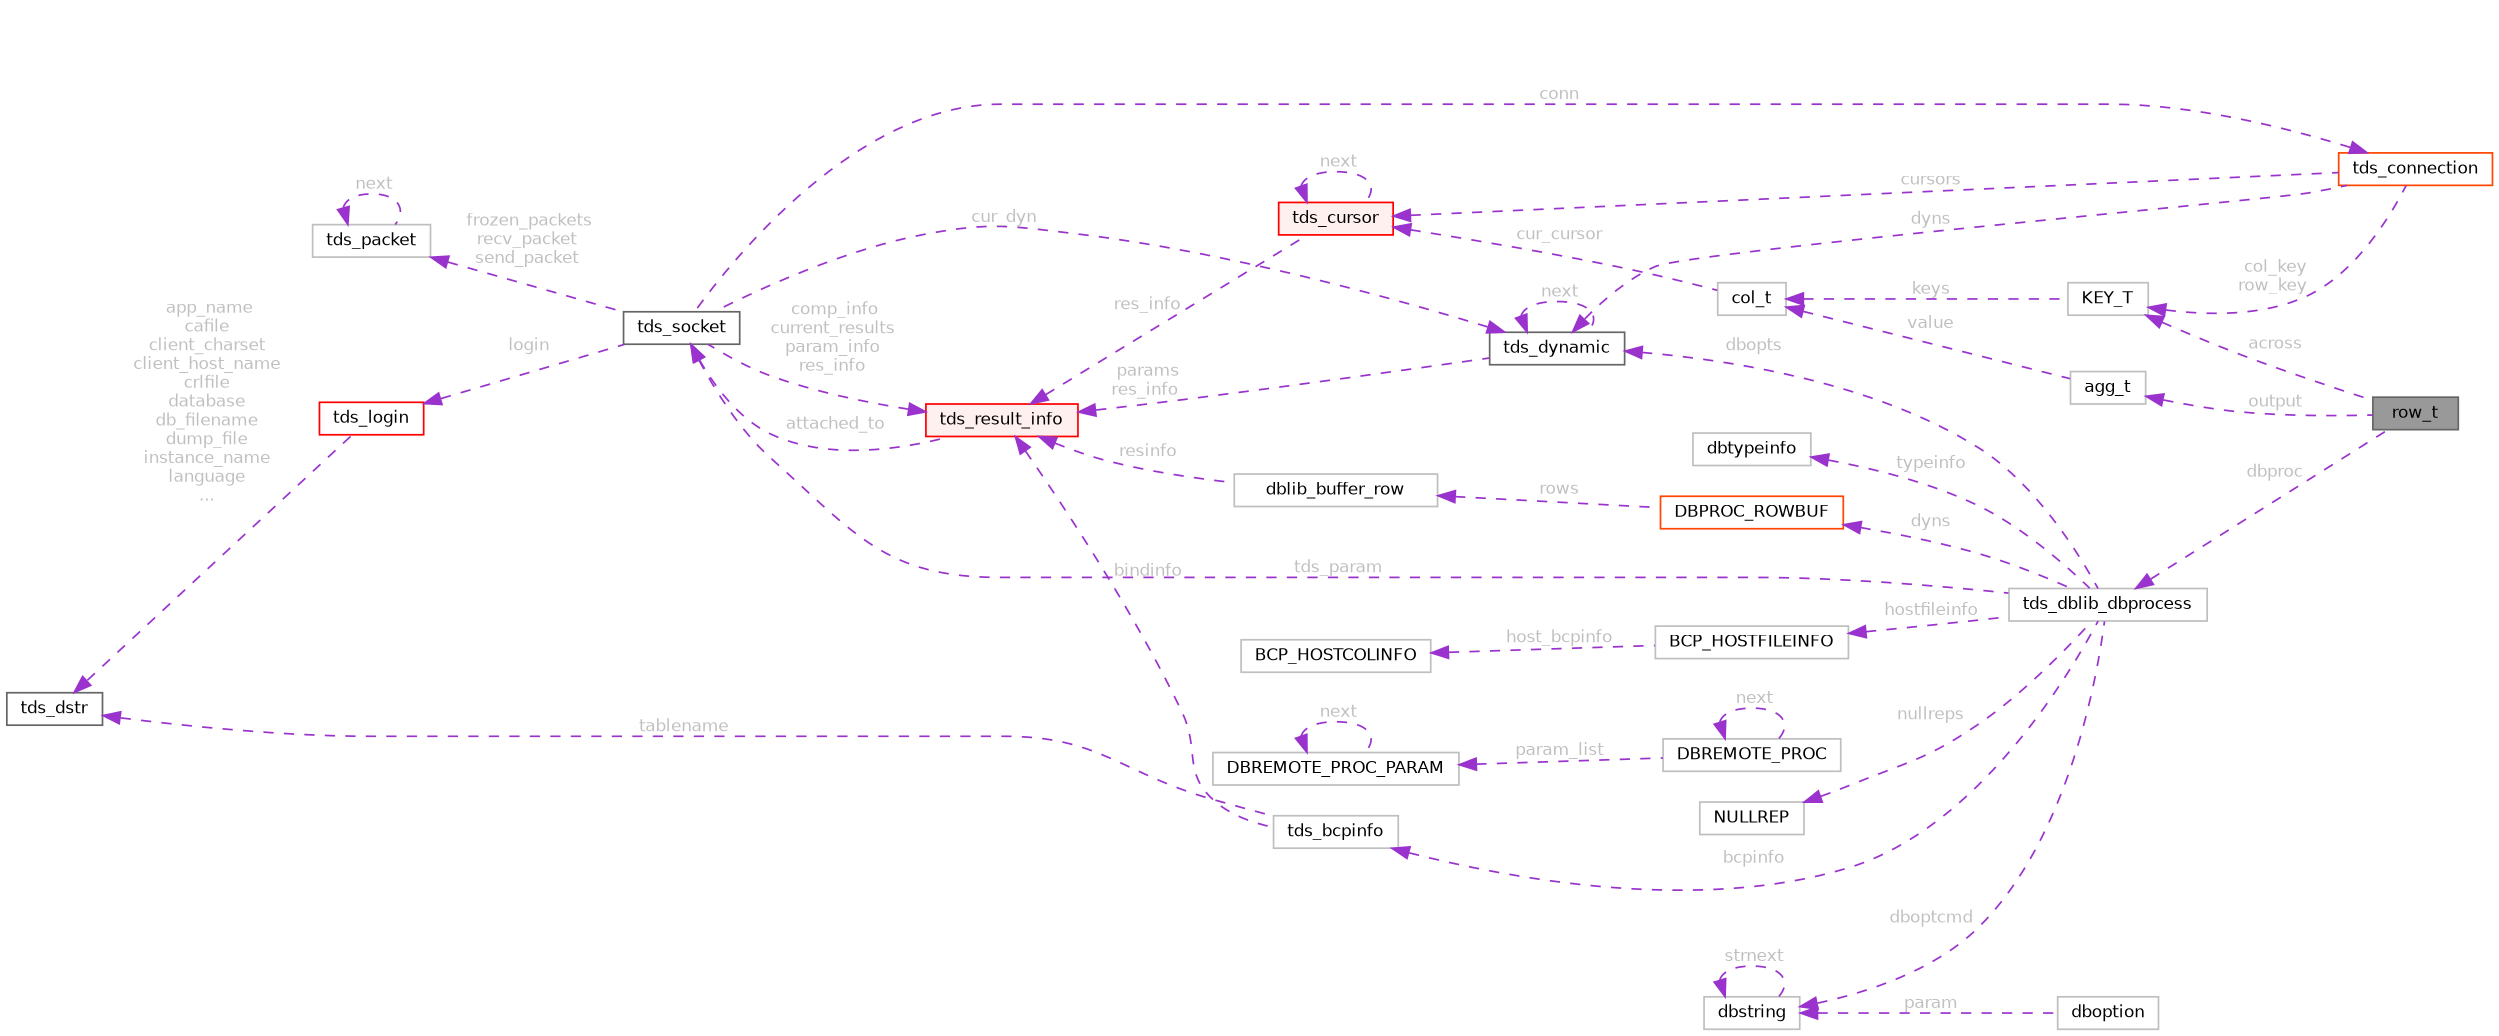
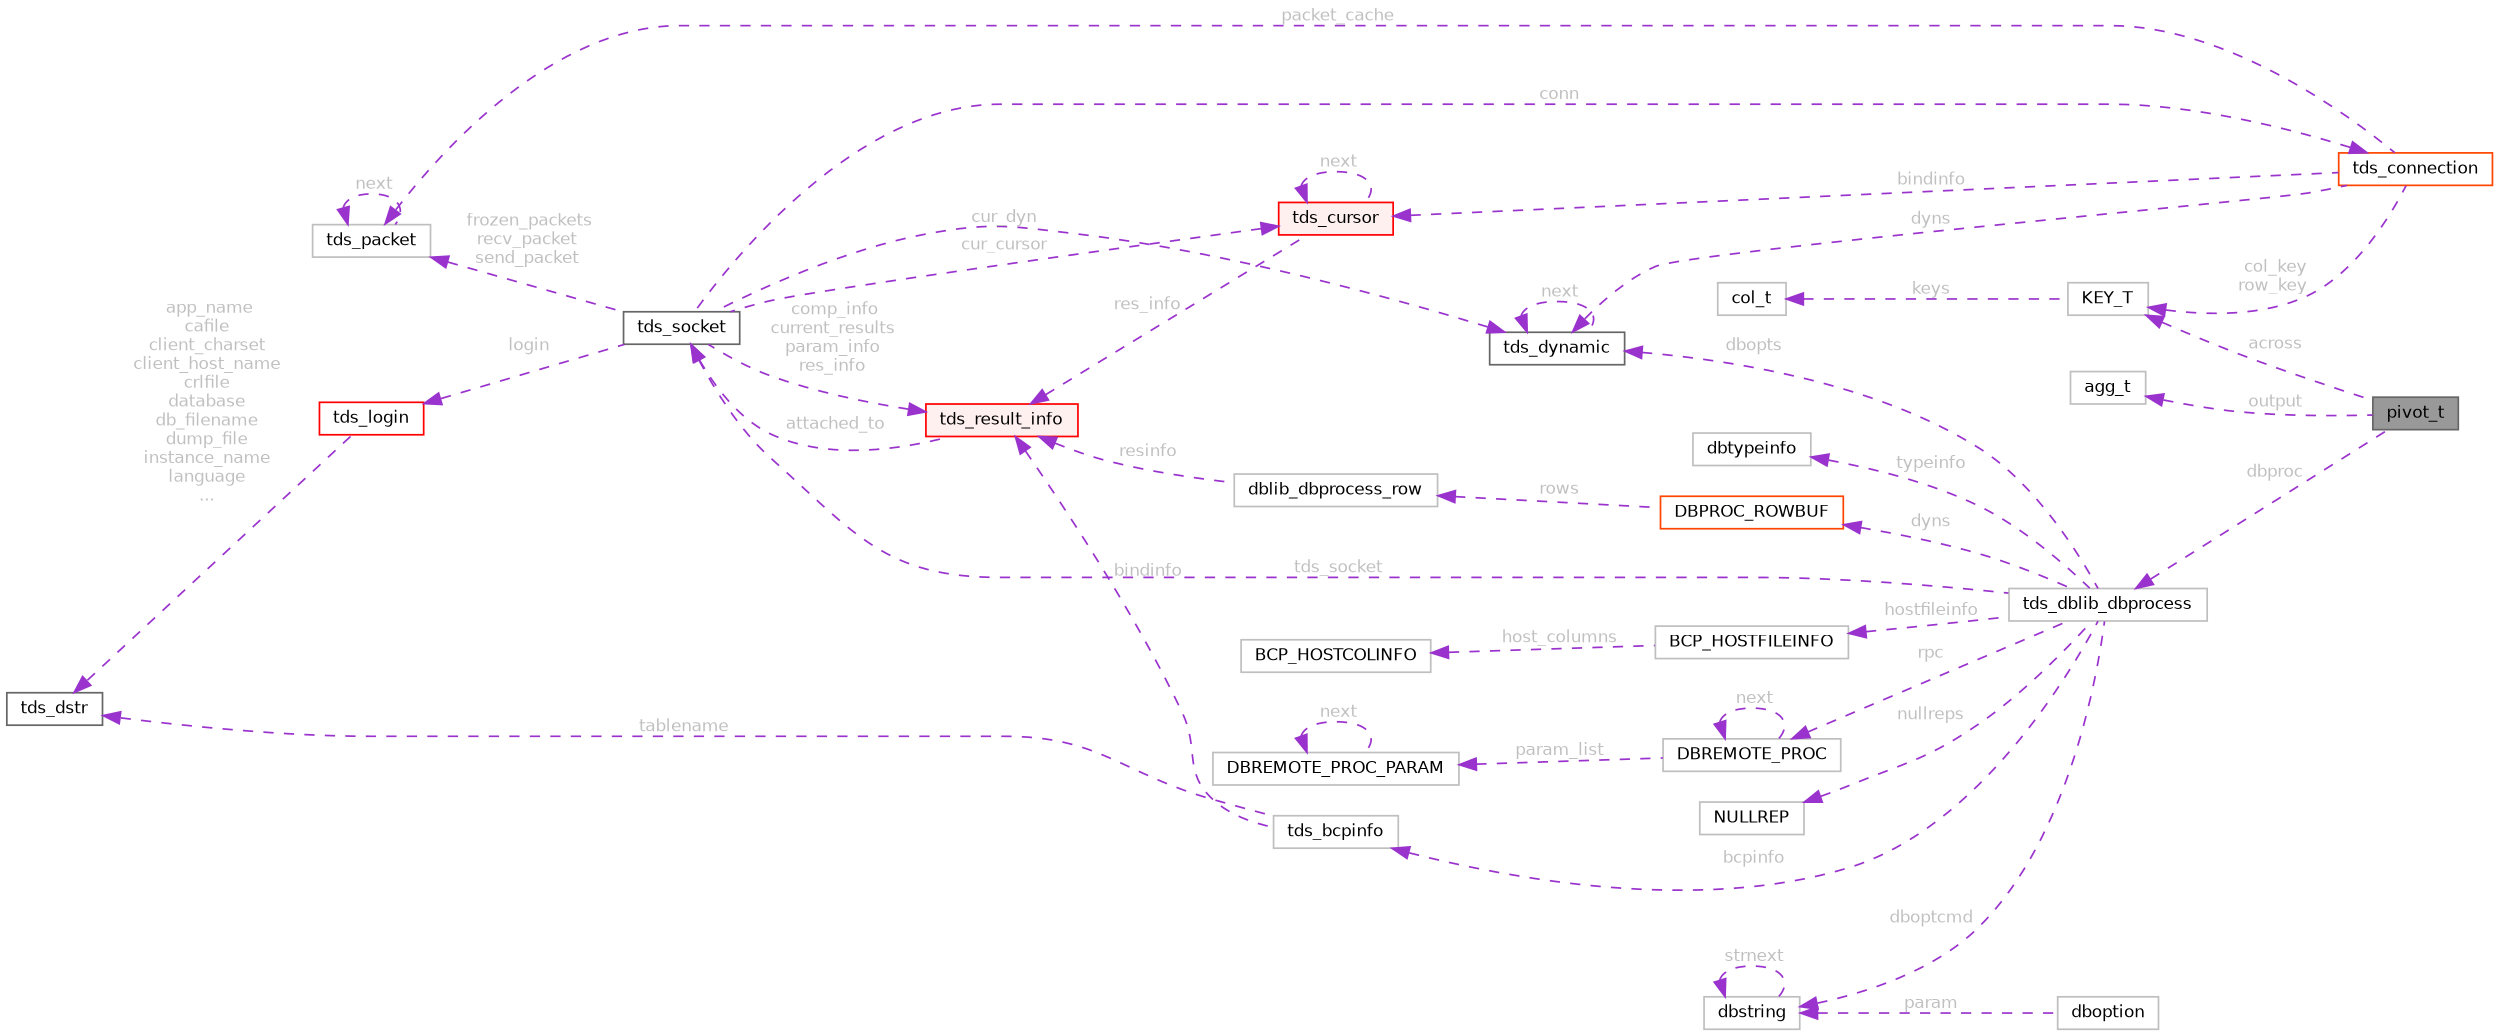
edge "tds_connection" -> "tds_packet": added, label "packet_cache"
edge "tds_connection" -> "tds_cursor": label " cursors" -> " bindinfo"
edge "col_t" -> "tds_cursor": now "tds_socket" -> "tds_cursor"
edge "agg_t" -> "col_t": removed, label "value"
edge "tds_dynamic" -> "tds_result_info": removed, label "params res_info"
node "row_t": label "row_t" -> "pivot_t"
node "dblib_buffer_row": label "dblib_buffer_row" -> "dblib_dbprocess_row"
edge "tds_dblib_dbprocess" -> "tds_socket": label " tds_param" -> " tds_socket"
edge "BCP_HOSTFILEINFO" -> "BCP_HOSTCOLINFO": label " host_bcpinfo" -> " host_columns"
edge "tds_dblib_dbprocess" -> "DBREMOTE_PROC": added, label "rpc"
